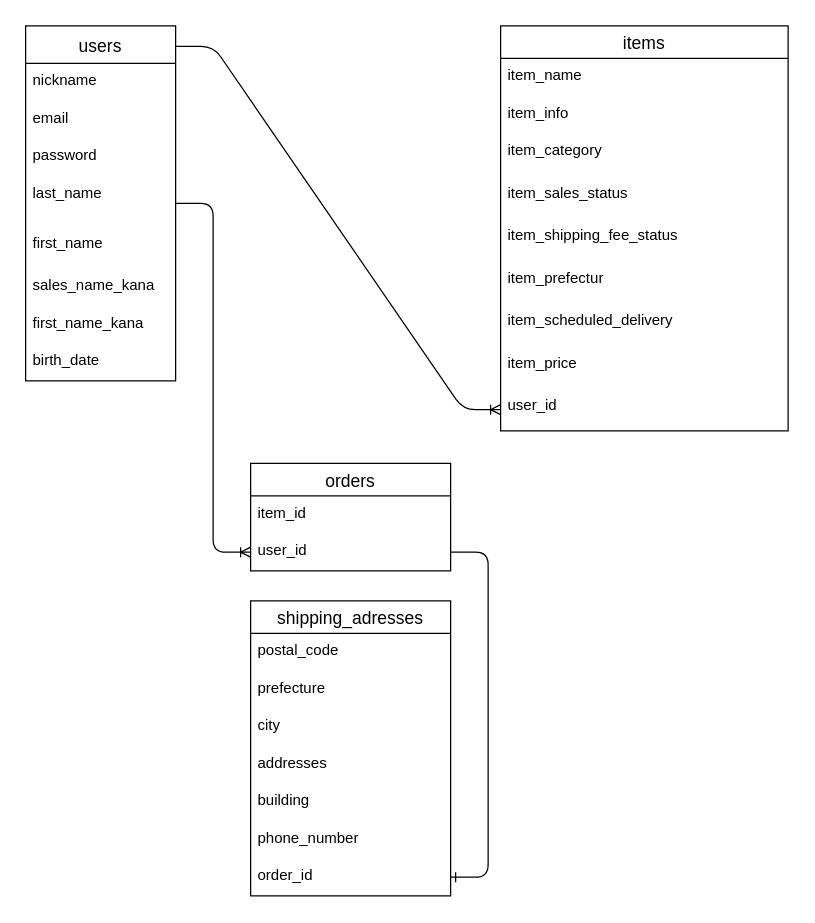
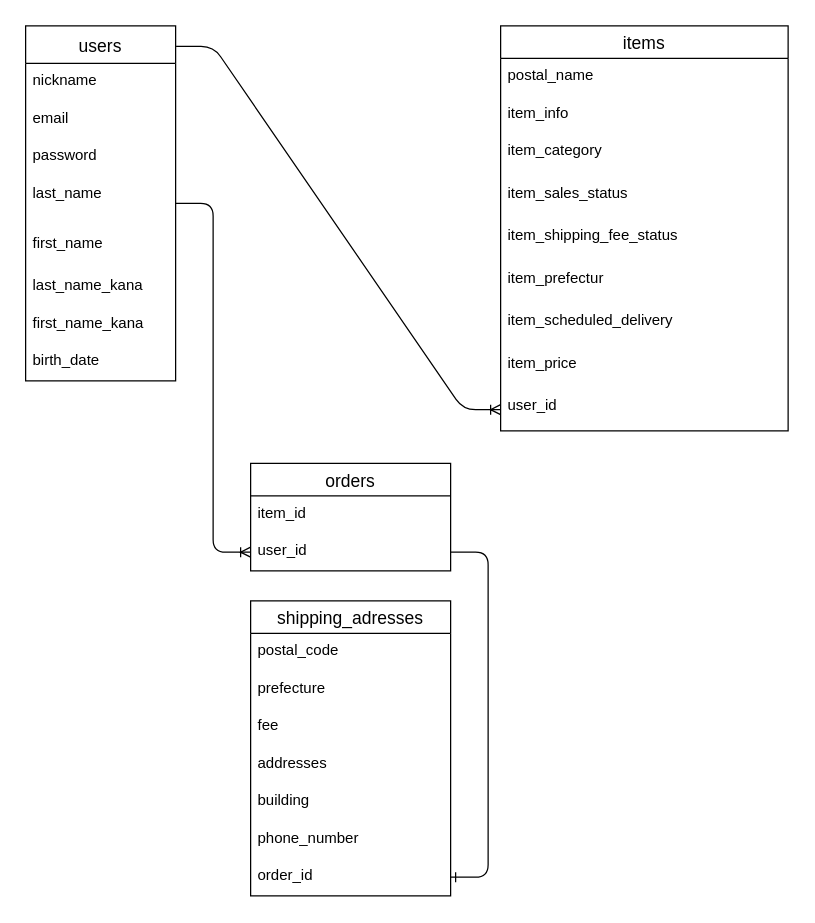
node "item_name": label "item_name" -> "postal_name"
node "sales_name_kana": label "sales_name_kana" -> "last_name_kana"
node "city": label "city" -> "fee"
